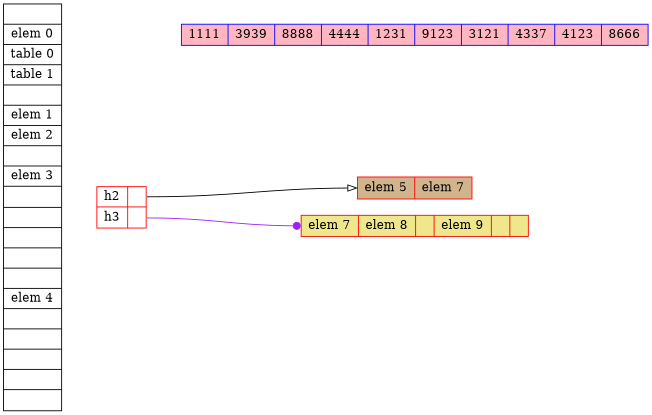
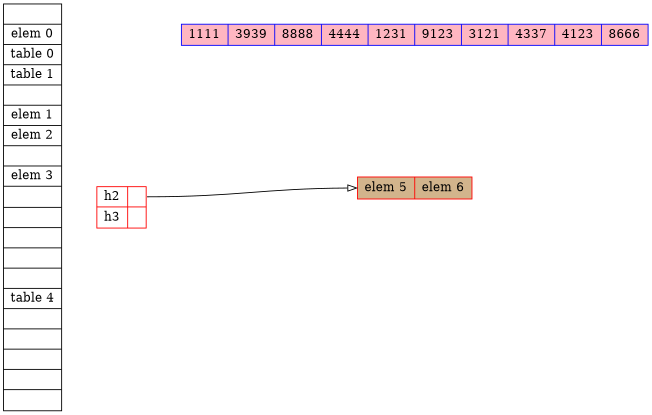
node "elem 5": text "elem 7" -> "elem 6"
node "elem 7": removed
node "elem 0": text "elem 4" -> "table 4"
